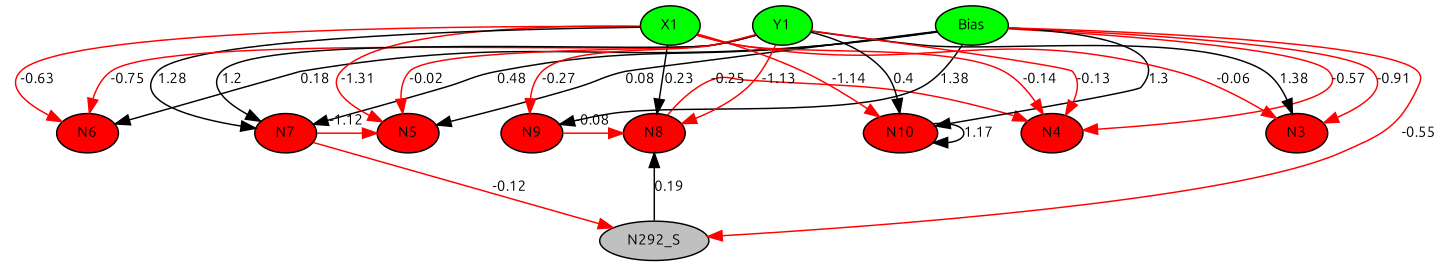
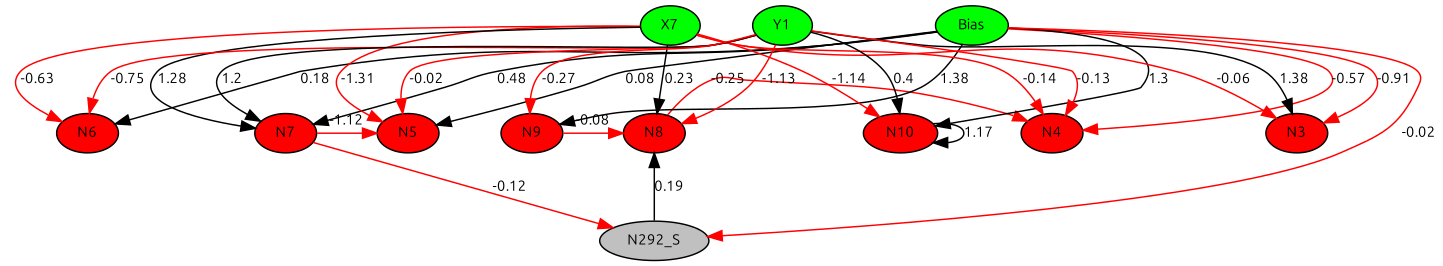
node "X1": label "X1" -> "X7"
edge "Bias" -> "N292_S": label "-0.55" -> "-0.02"
